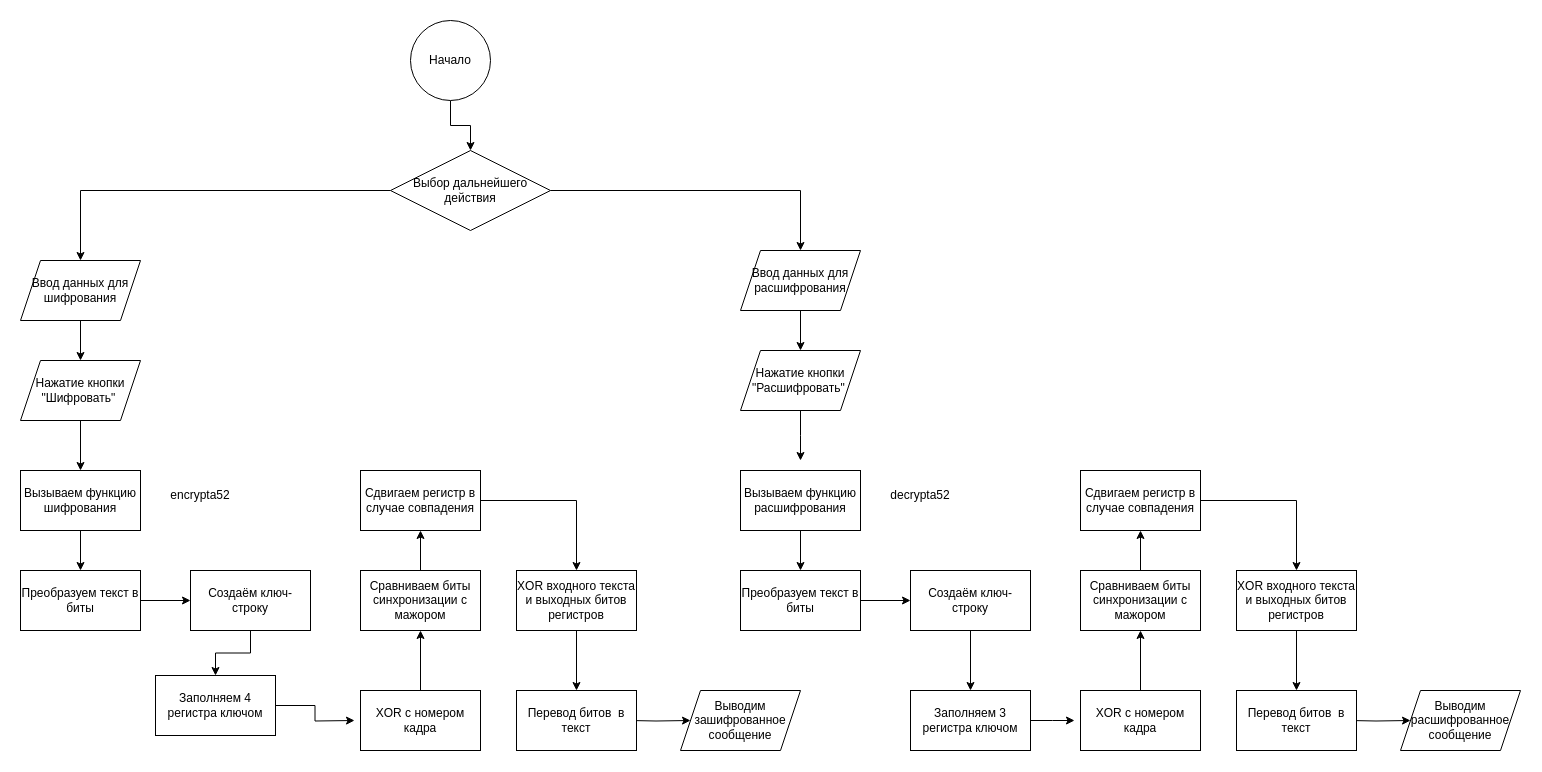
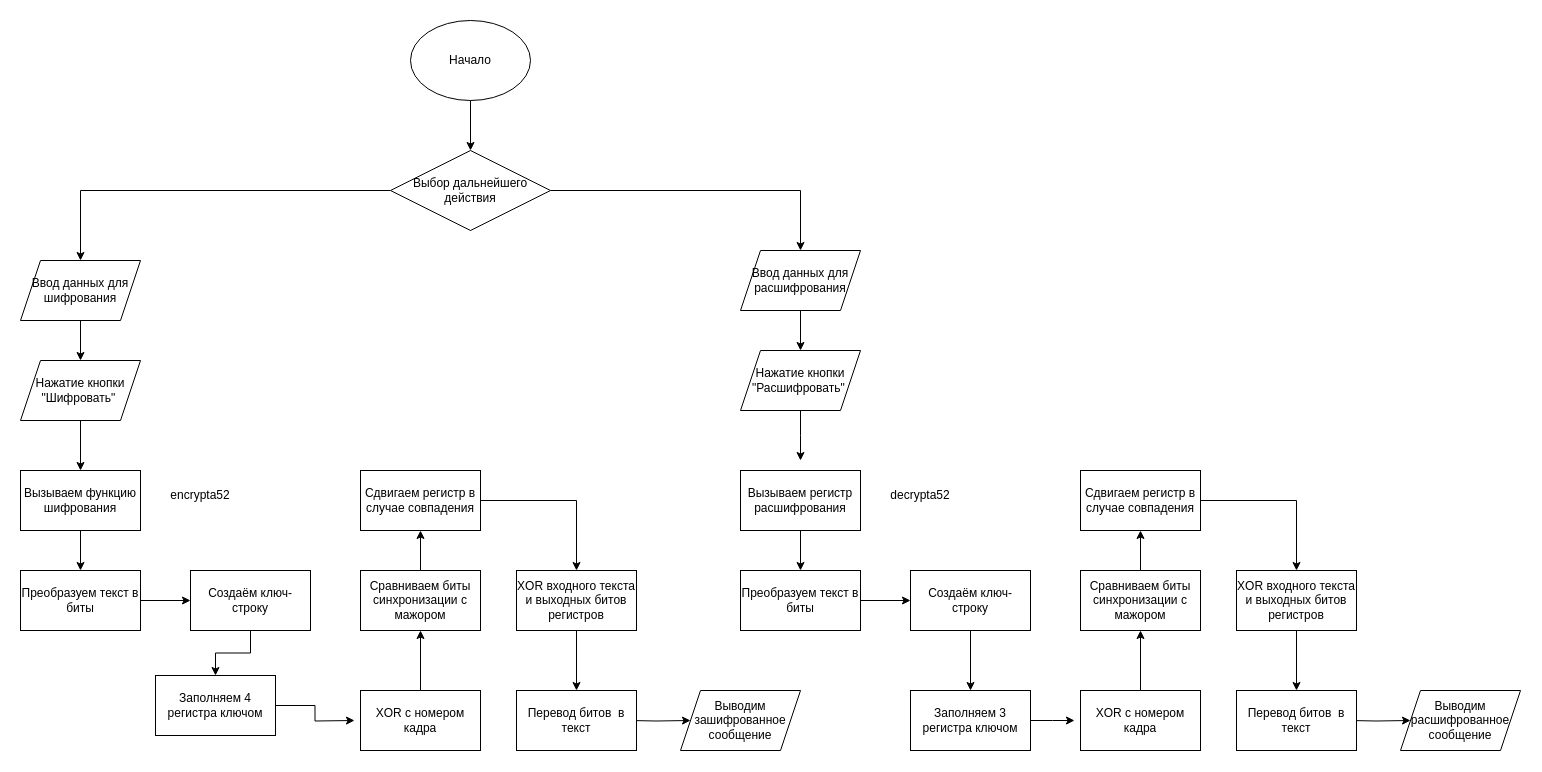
node "Начало": size 80x80 -> 120x80
node "Вызываем функцию расшифрования": label "Вызываем функцию расшифрования" -> "Вызываем регистр расшифрования"
